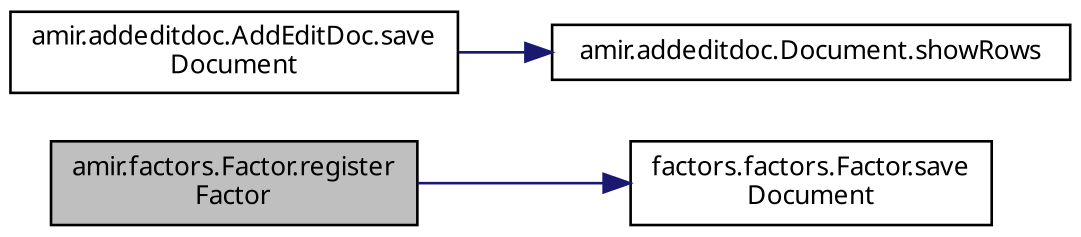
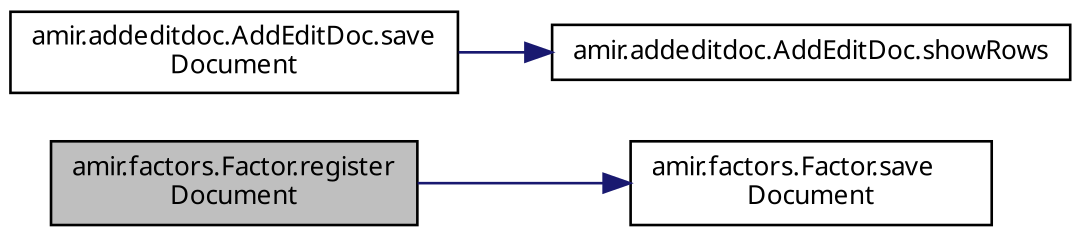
node "amir.addeditdoc.Document.showRows": label "amir.addeditdoc.Document.showRows" -> "amir.addeditdoc.AddEditDoc.showRows"
node "amir.factors.Factor.register Factor": label "amir.factors.Factor.register Factor" -> "amir.factors.Factor.register Document"
node "factors.factors.Factor.save Document": label "factors.factors.Factor.save Document" -> "amir.factors.Factor.save Document"
